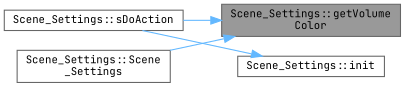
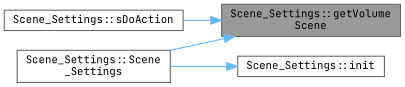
node "Scene_Settings::getVolume Color": label "Scene_Settings::getVolume Color" -> "Scene_Settings::getVolume Scene"
edge "Scene_Settings::sDoAction" -> "Scene_Settings::init": now "Scene_Settings::Scene _Settings" -> "Scene_Settings::init"
